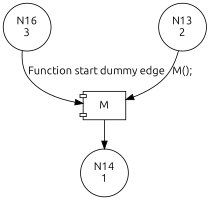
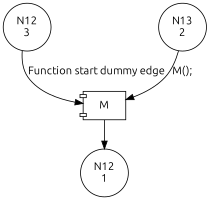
node "N16 3": label "N16 3" -> "N12 3"
node "N14 1": label "N14 1" -> "N12 1"
